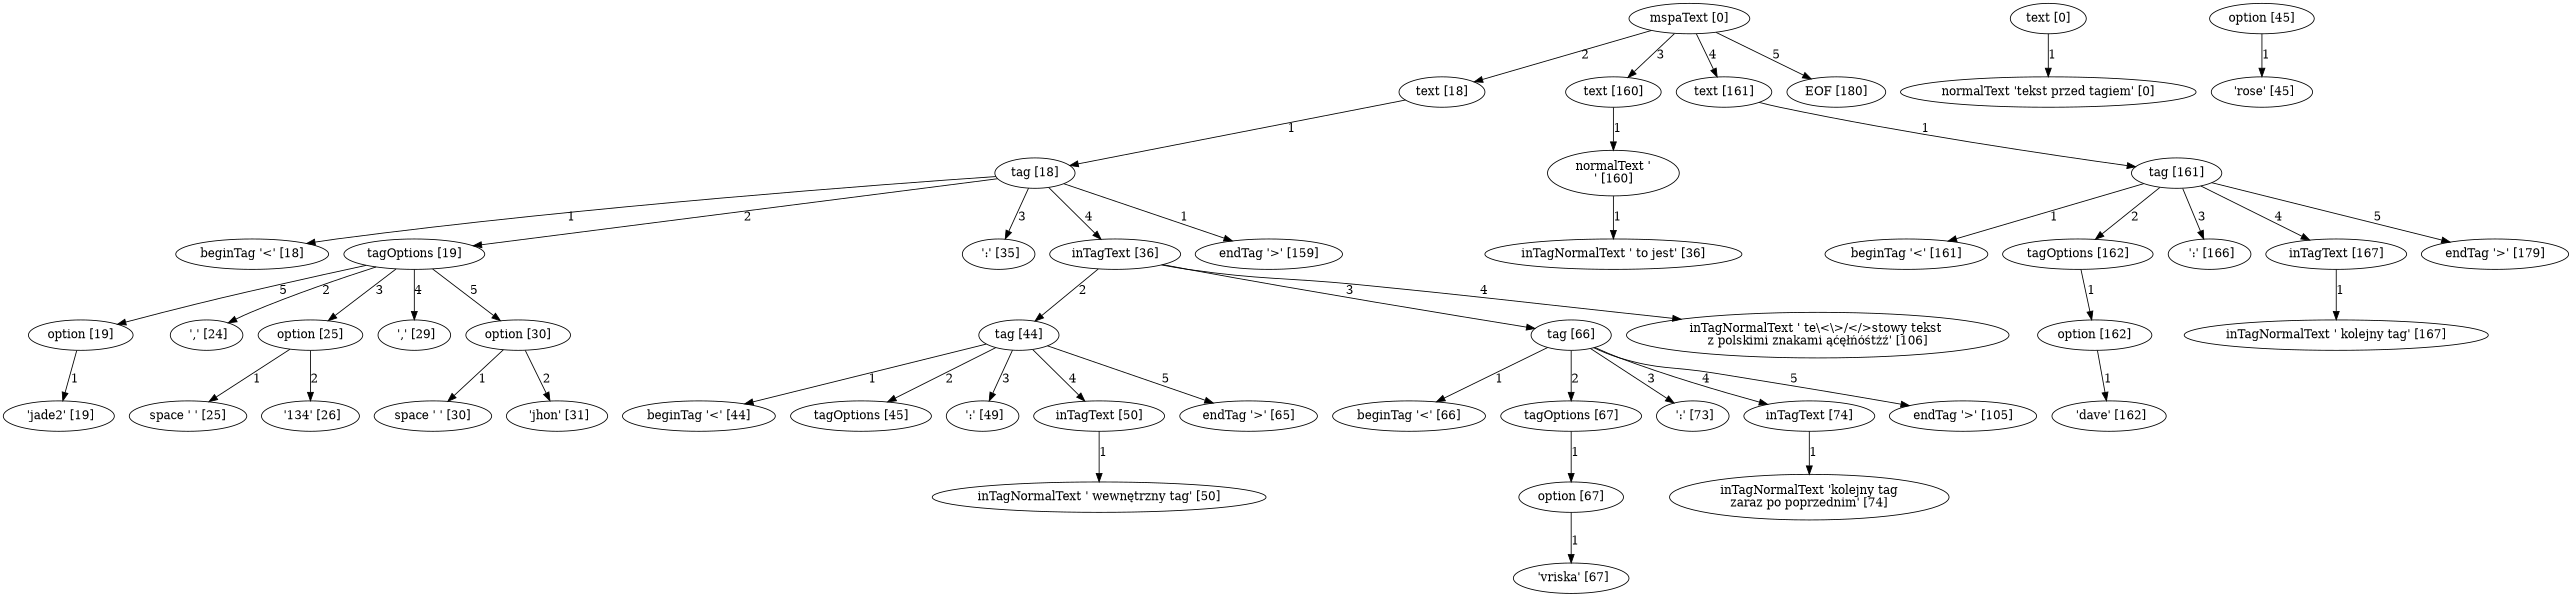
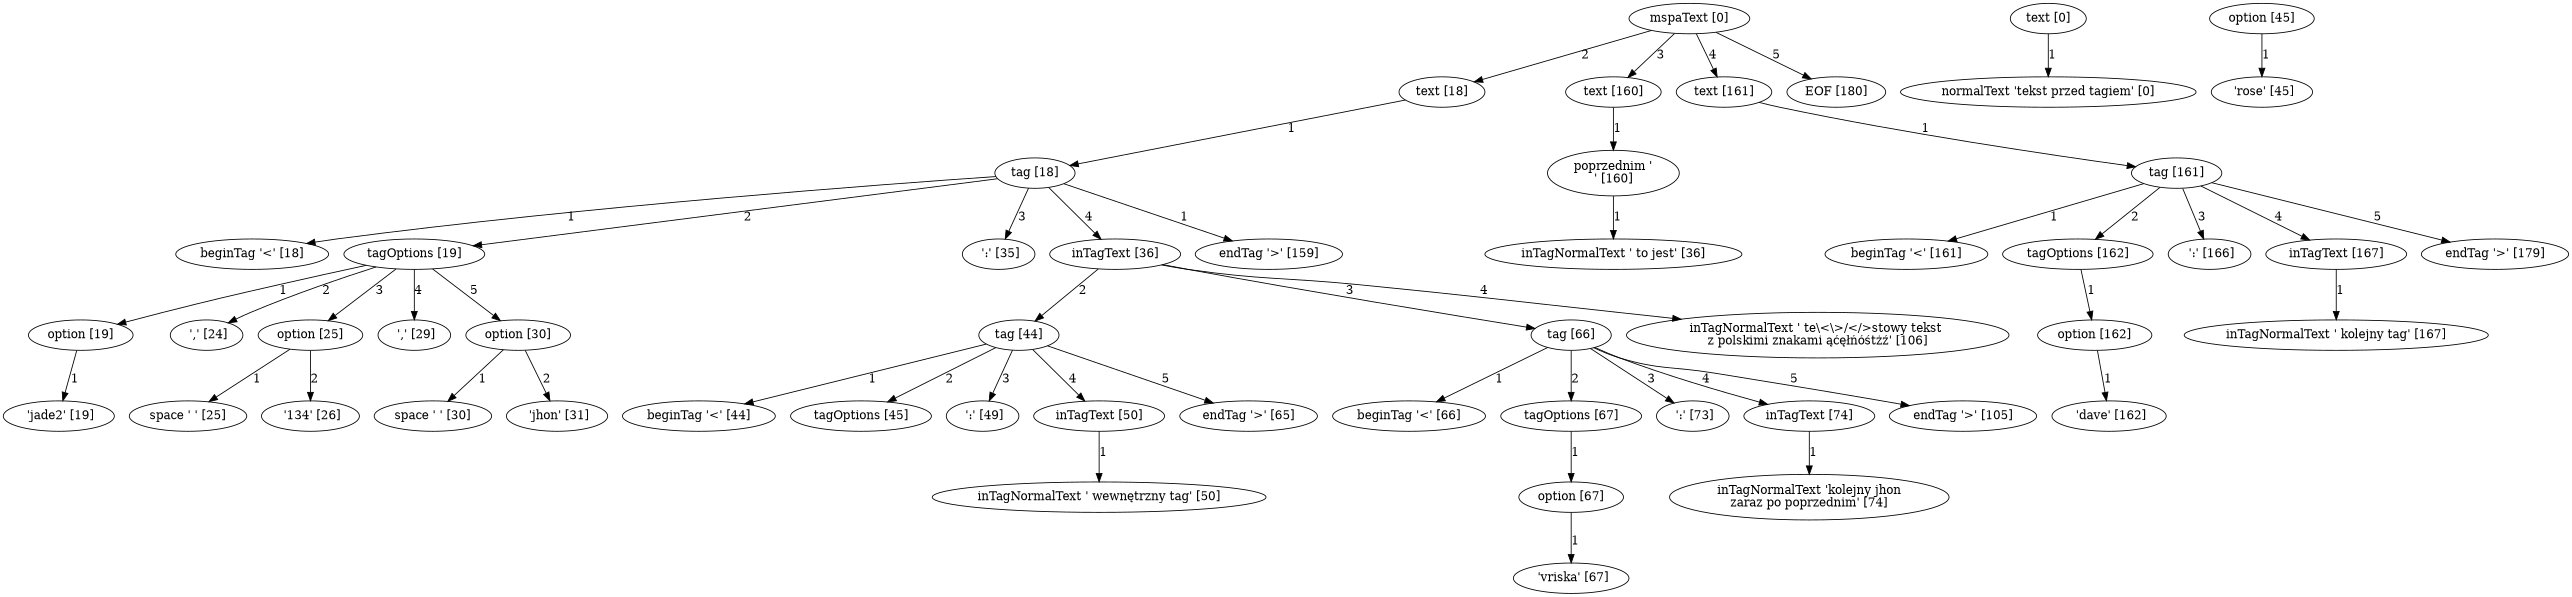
node "normalText ' ' [160]": label "normalText ' ' [160]" -> "poprzednim ' ' [160]"
edge "tagOptions [19]" -> "option [19]": label "5" -> "1"
node "inTagNormalText 'kolejny tag zaraz po poprzednim' [74]": label "inTagNormalText 'kolejny tag zaraz po poprzednim' [74]" -> "inTagNormalText 'kolejny jhon zaraz po poprzednim' [74]"
